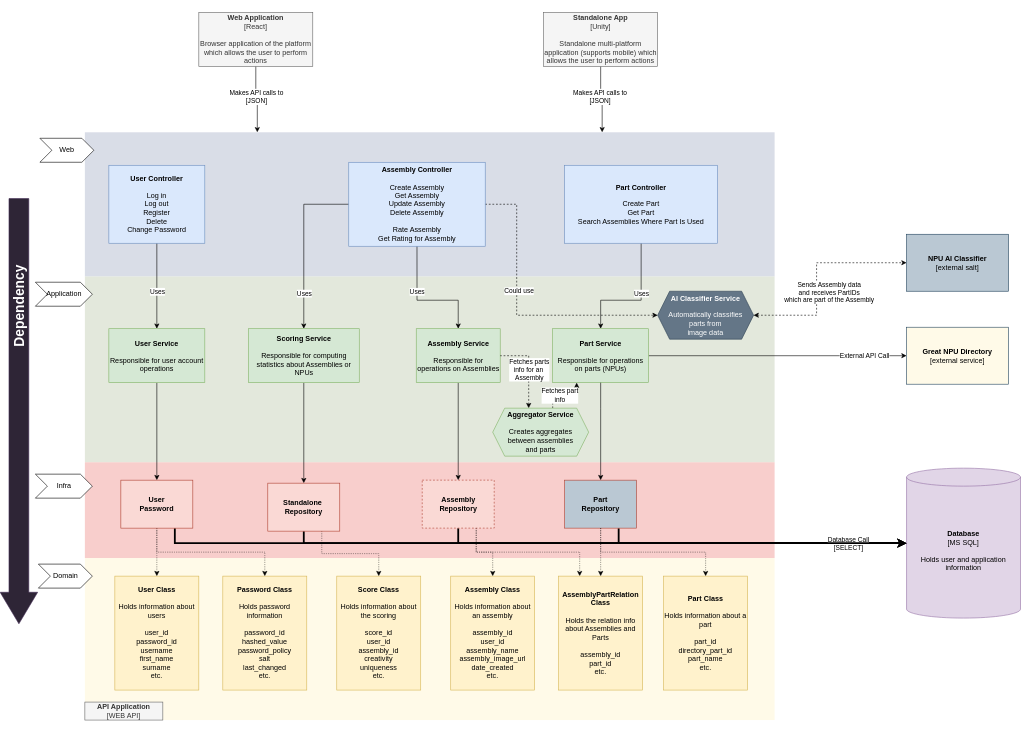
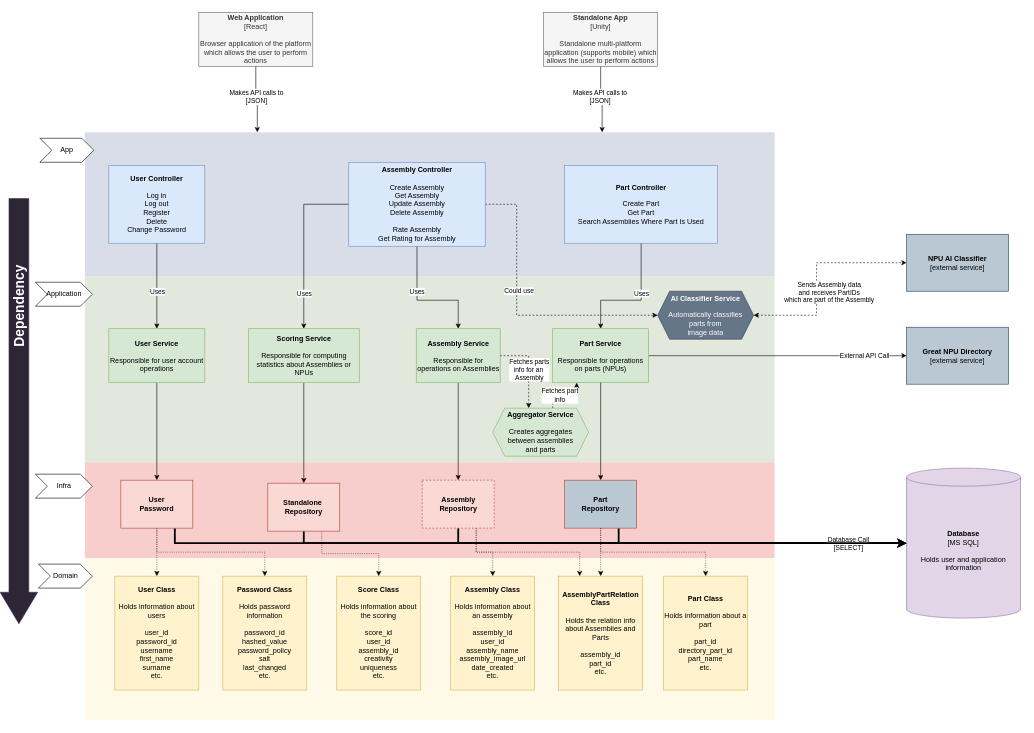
node "Web": label "Web" -> "App"
node "NPU AI Classifier [external salt]": label "NPU AI Classifier [external salt]" -> "NPU AI Classifier [external service]"
node "Great NPU Directory [external service]": fillcolor #fffae8 -> #bac8d3
node "API Application [WEB API]": removed
